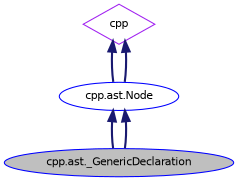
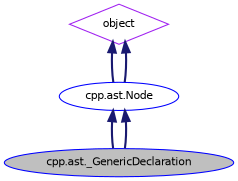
node "cpp": label "cpp" -> "object"
